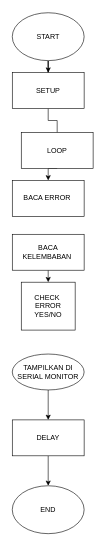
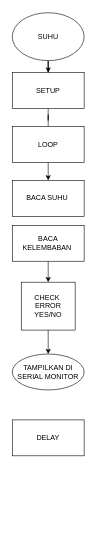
node "START": label "START" -> "SUHU"
node "LOOP": moved (57, 150) -> (48, 144)
node "BACA ERROR": label "BACA ERROR" -> "BACA SUHU"
node "BACA KELEMBABAN": moved (48, 252) -> (48, 243)
edge "CHECK ERROR YES/NO" -> "TAMPILKAN DI SERIAL MONITOR": added
edge "TAMPILKAN DI SERIAL MONITOR" -> "DELAY": removed
edge "DELAY" -> "END": removed
node "END": removed
